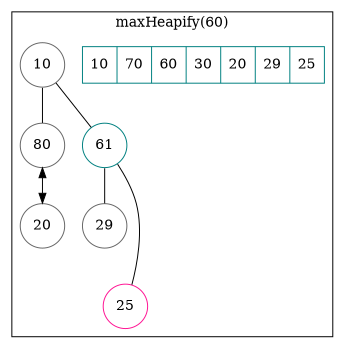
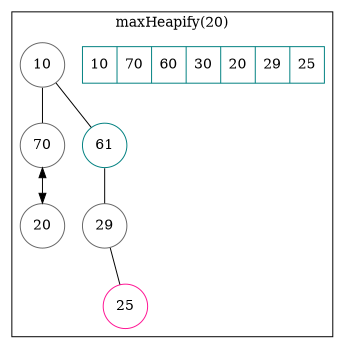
cluster "maxHeapify(60)": label "maxHeapify(60)" -> "maxHeapify(20)"
node "80": label "80" -> "70"
edge "61" -- "25": now "29" -- "25"
